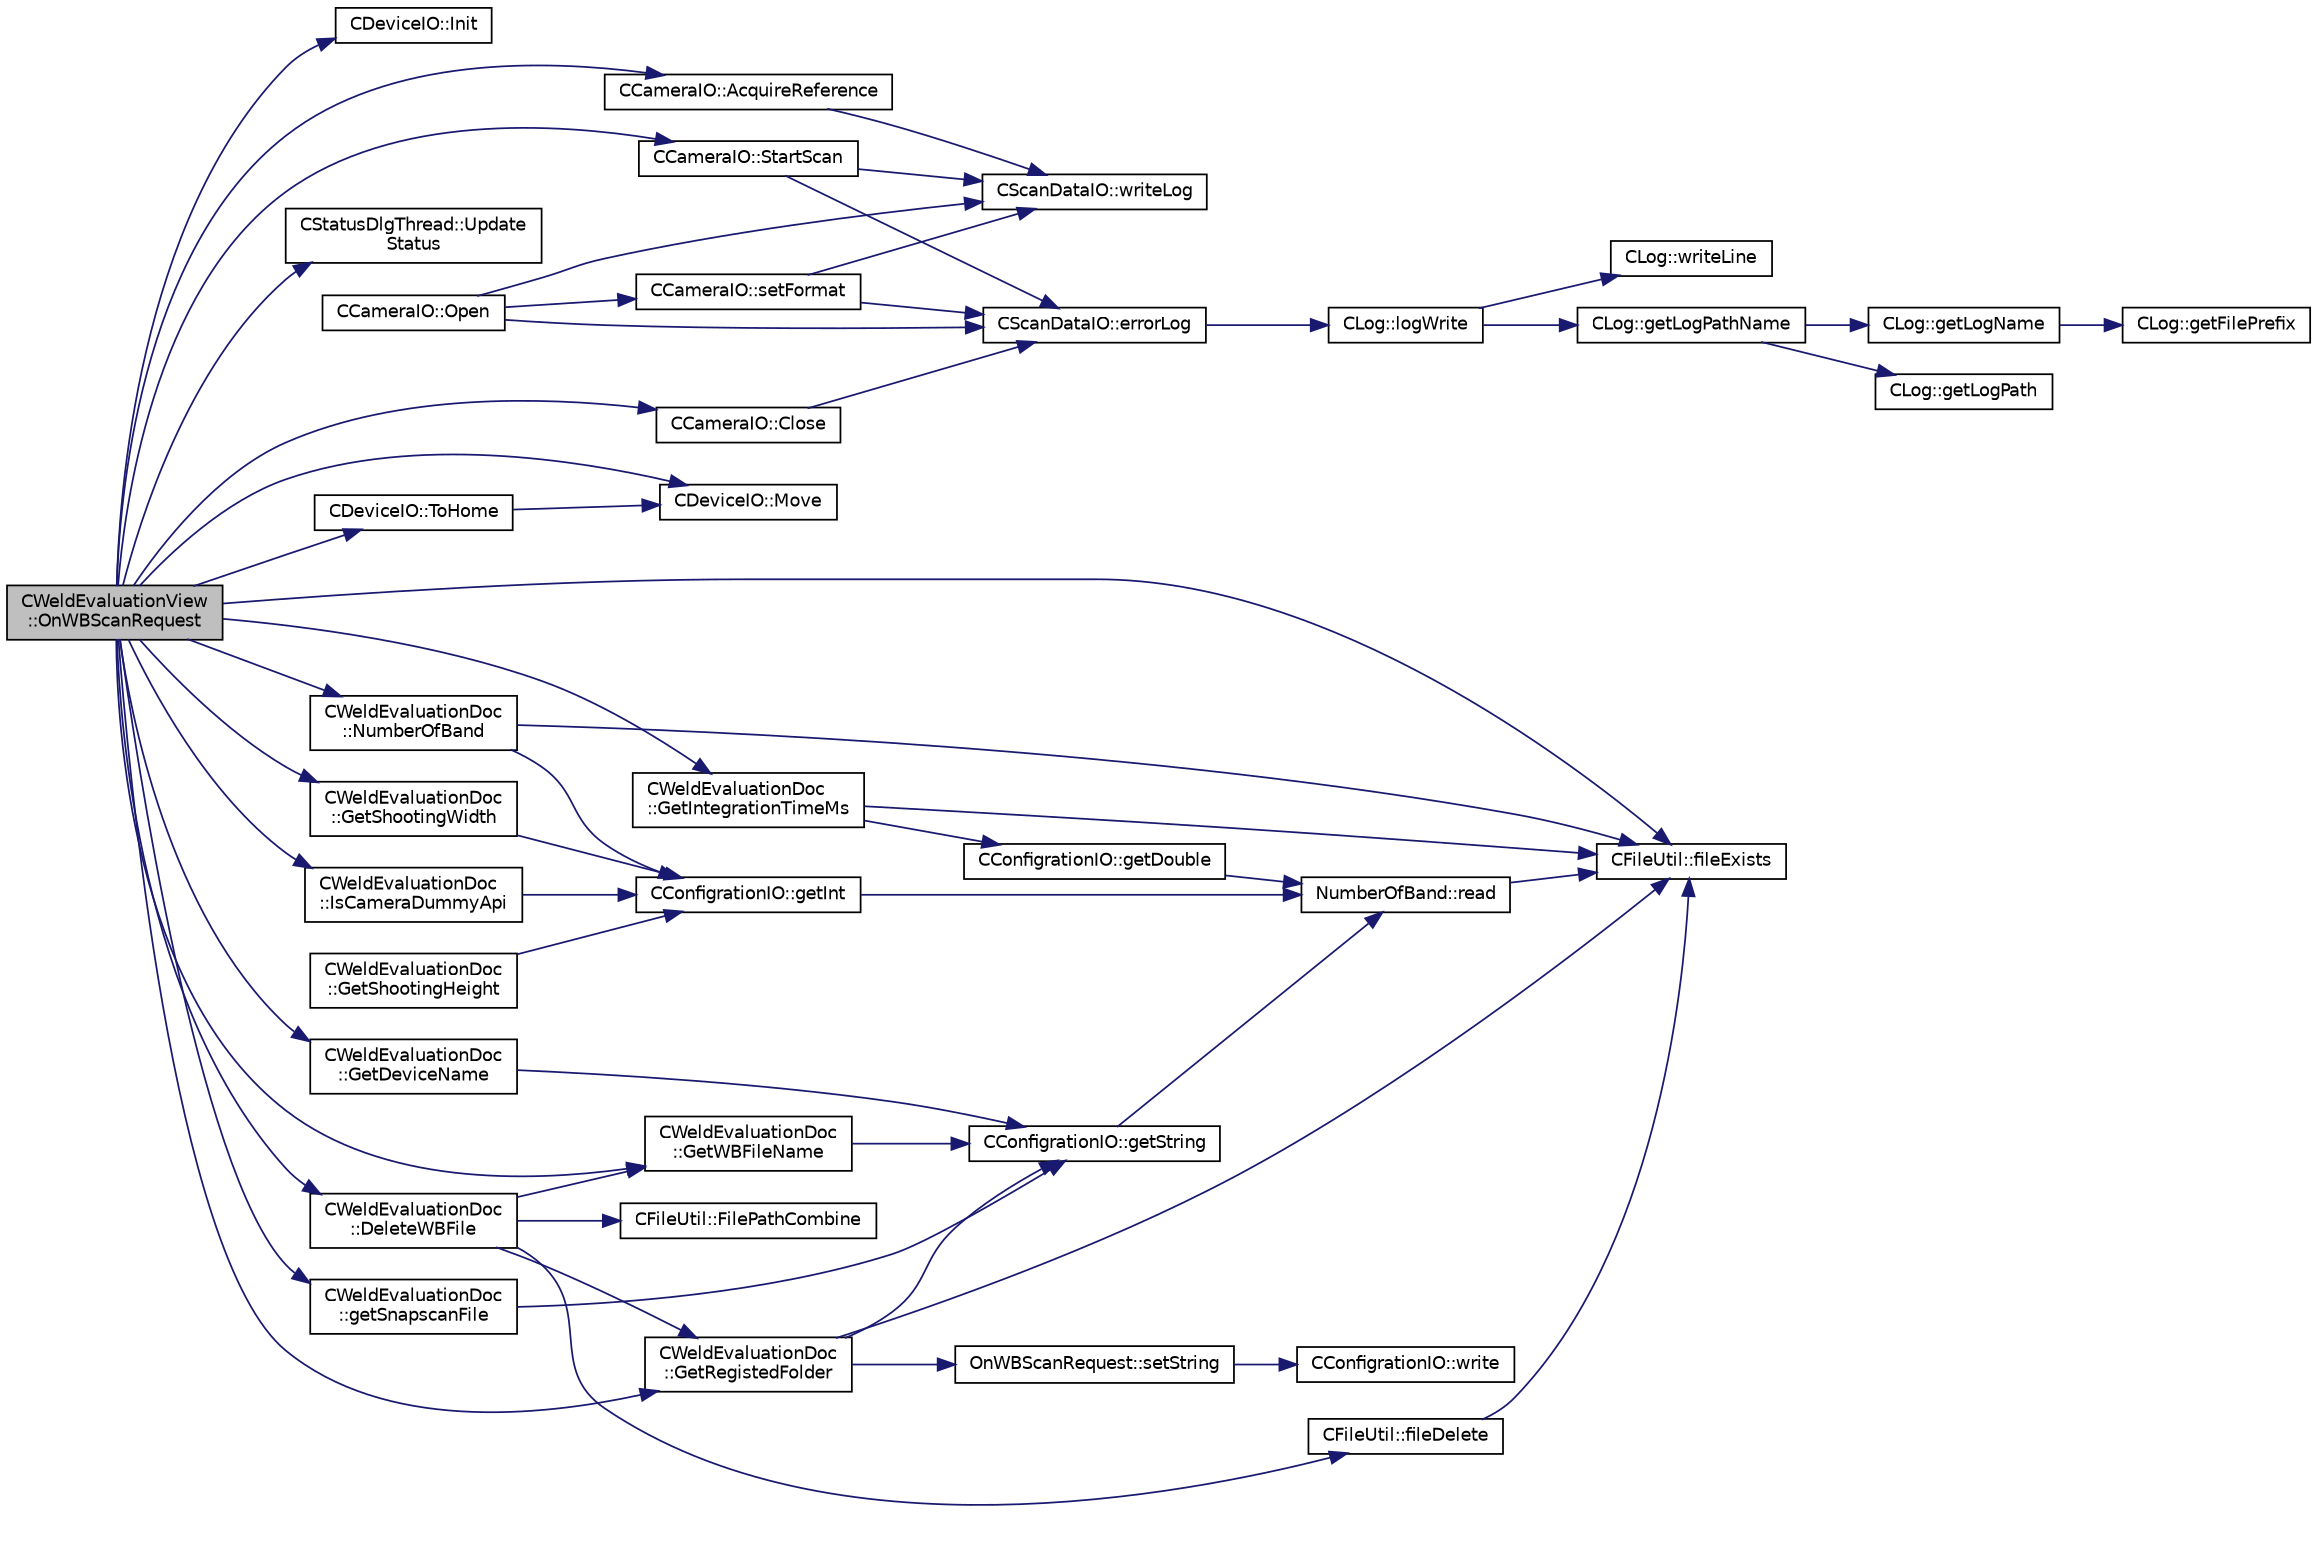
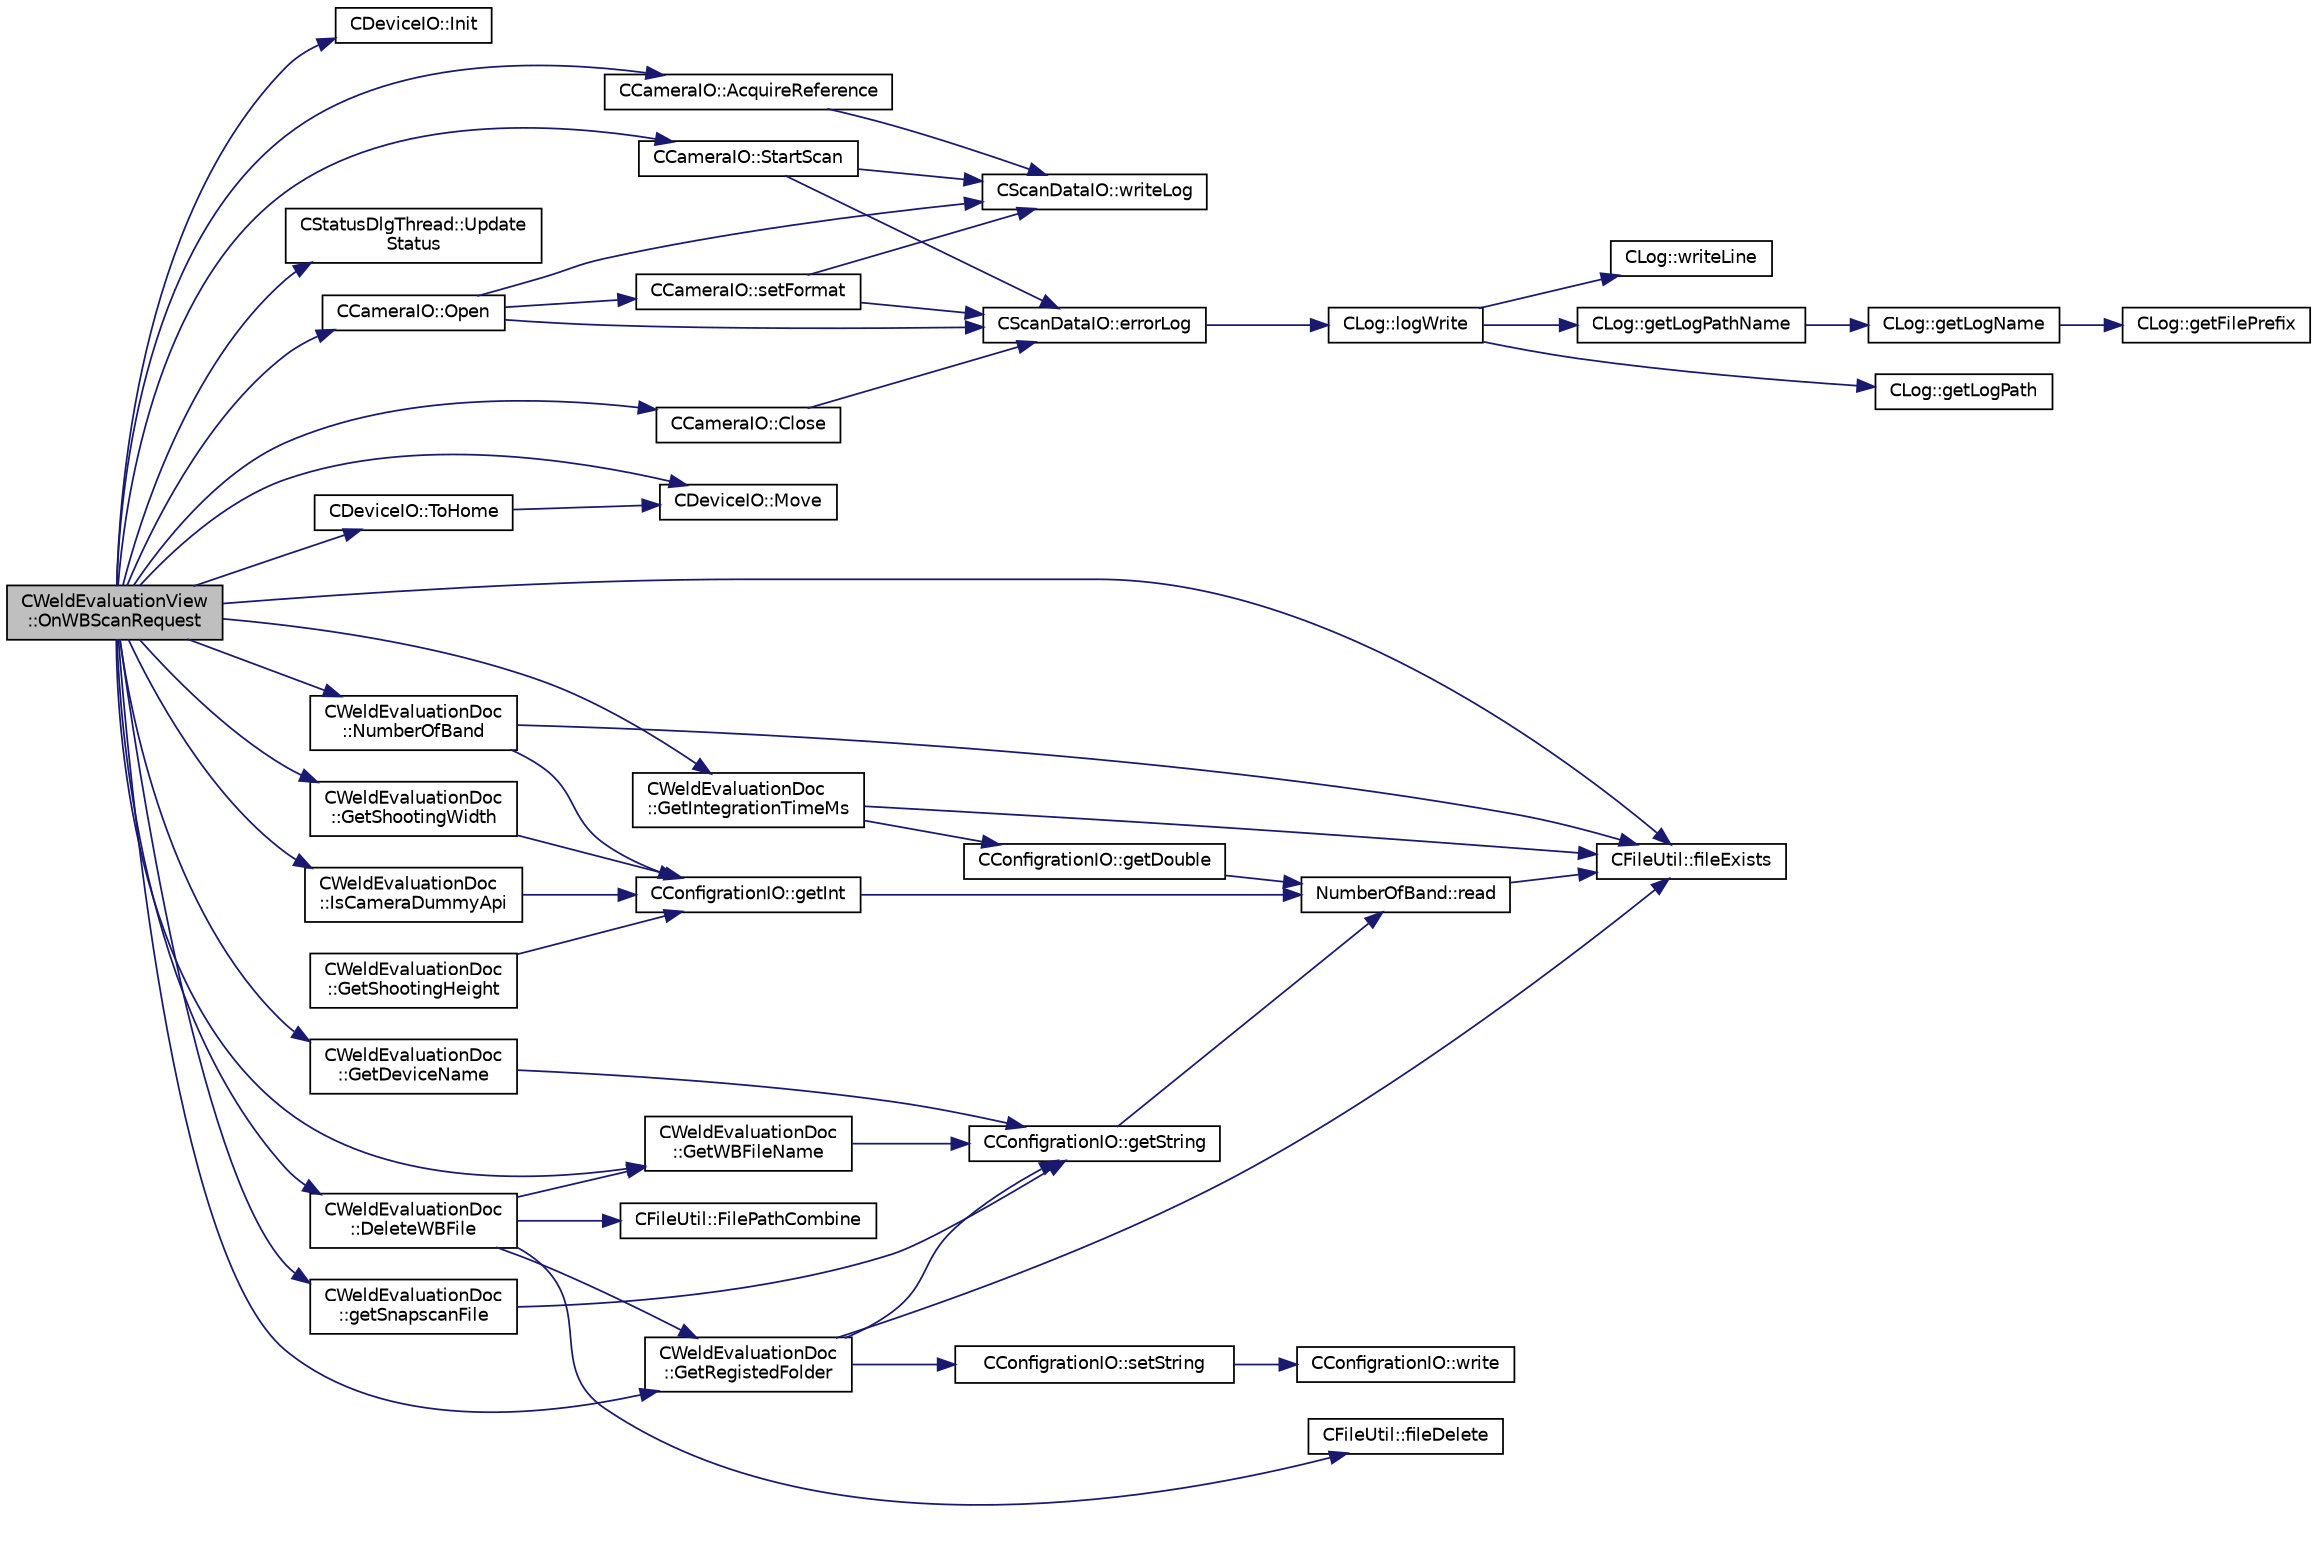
edge "CLog::getLogPathName" -> "CLog::getLogPath": now "CLog::logWrite" -> "CLog::getLogPath"
edge "CWeldEvaluationView ::OnWBScanRequest" -> "CCameraIO::Open": added
edge "CFileUtil::fileDelete" -> "CFileUtil::fileExists": removed
node "OnWBScanRequest::setString": label "OnWBScanRequest::setString" -> "CConfigrationIO::setString"
